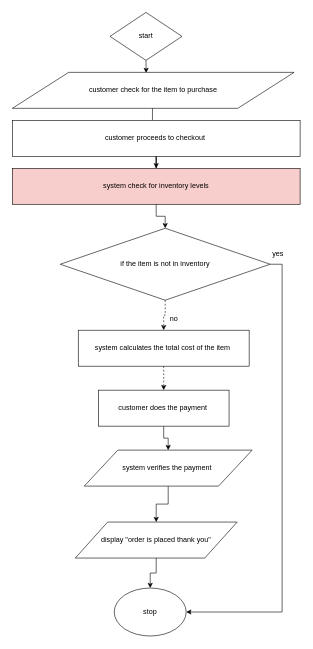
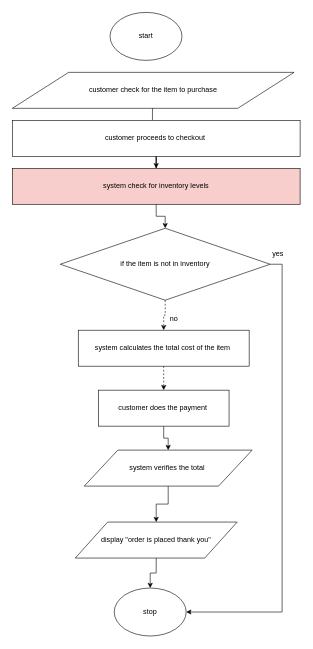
node "start": shape diamond -> ellipse
edge "start" -> "customer check for the item to purchase": removed
node "system verifies the payment": label "system verifies the payment" -> "system verifies the total"
